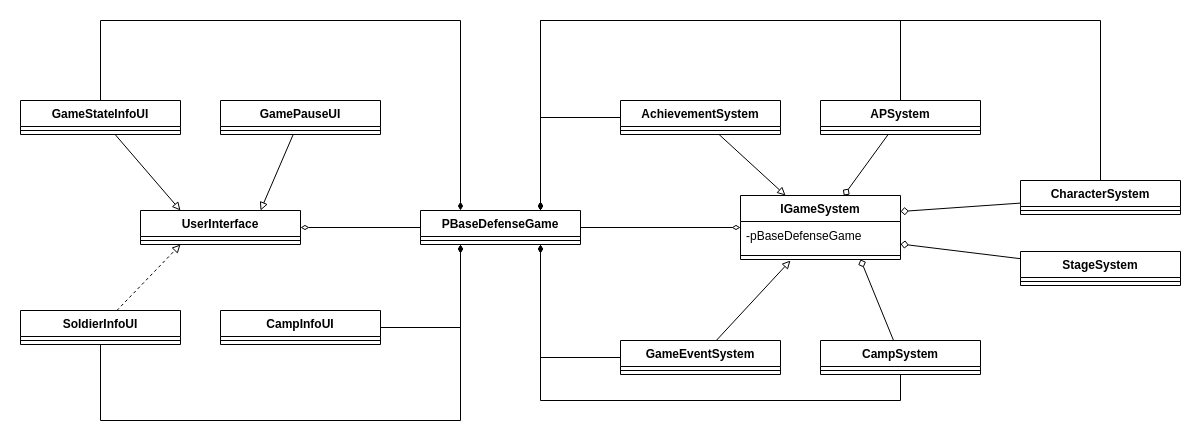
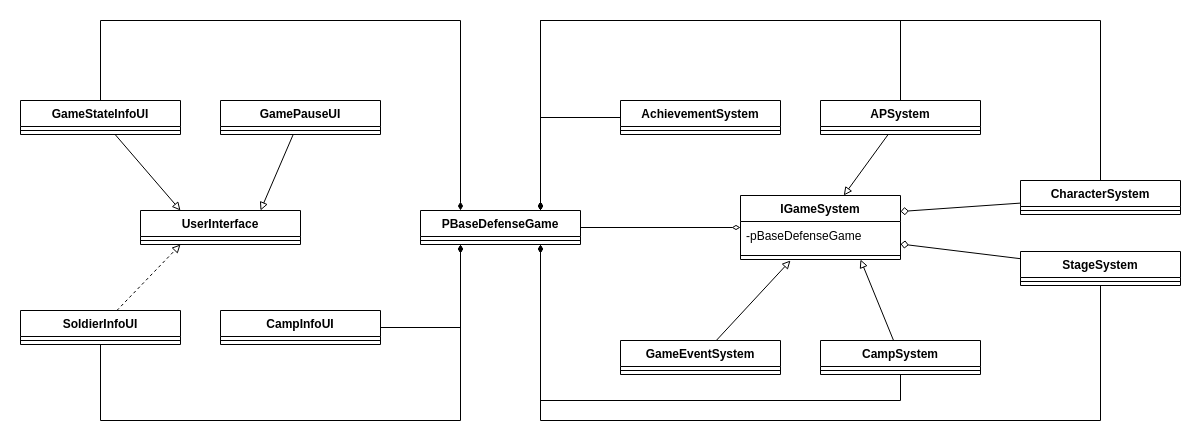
edge "AchievementSystem" -> "IGameSystem": removed
edge "APSystem" -> "IGameSystem": arrowhead diamond -> block
edge "PBaseDefenseGame" -> "UserInterface": removed
edge "CampSystem" -> "IGameSystem": arrowhead diamond -> block
edge "GameEventSystem" -> "PBaseDefenseGame": removed
edge "StageSystem" -> "PBaseDefenseGame": added
